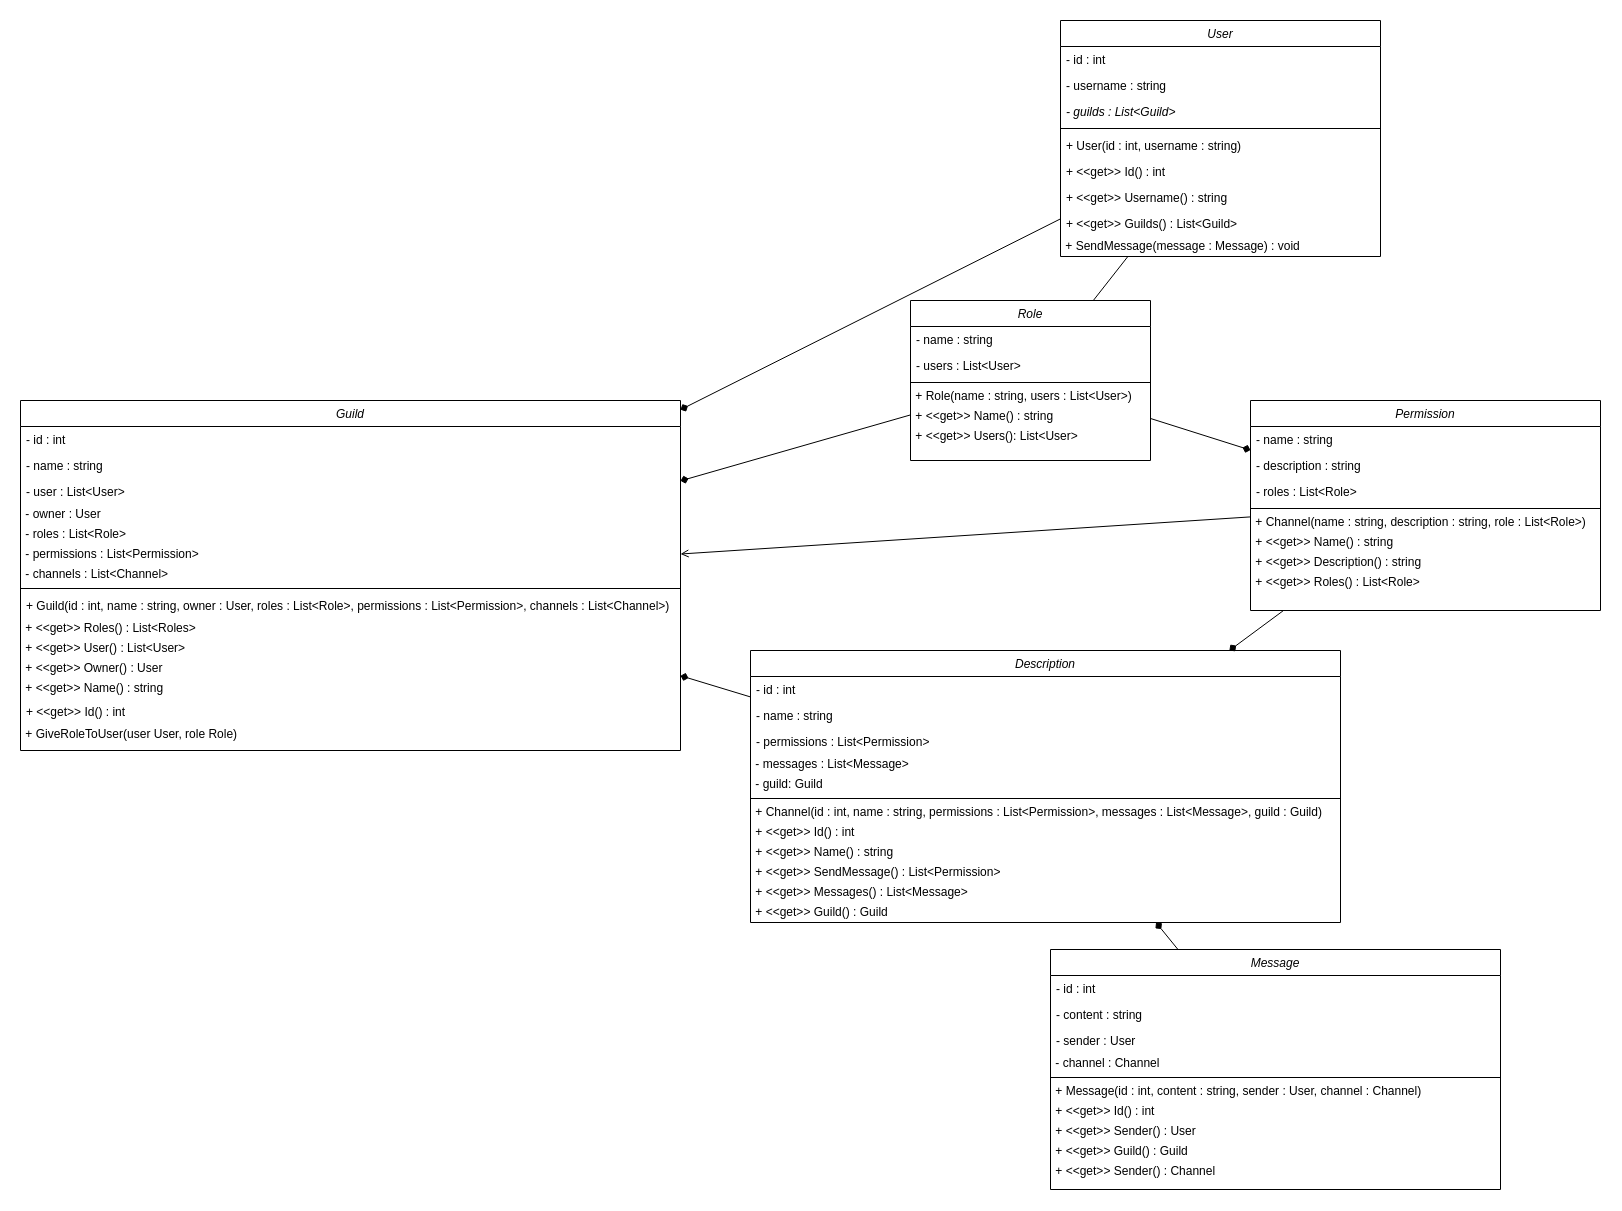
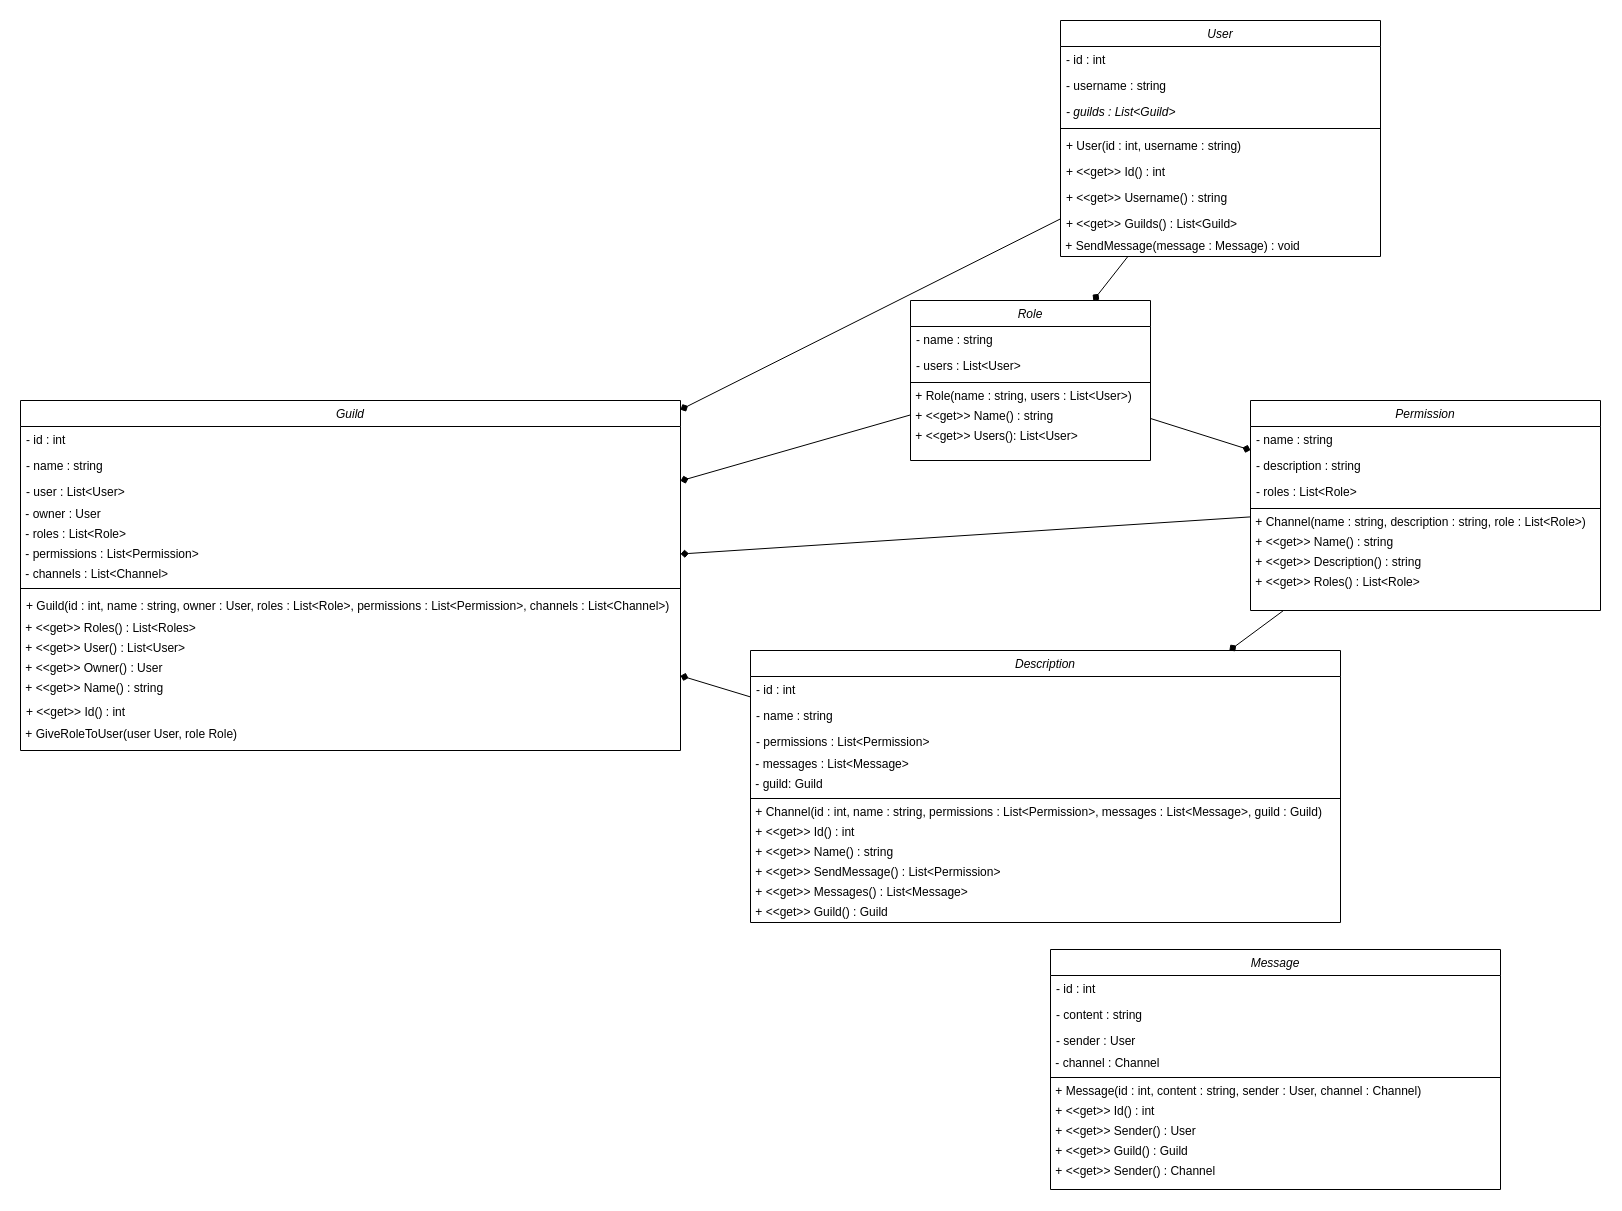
edge "User" -- "Role": arrowhead none -> diamond
edge "Permission" -> "Guild": arrowhead open -> diamond
edge "Message" -> "Description": removed
